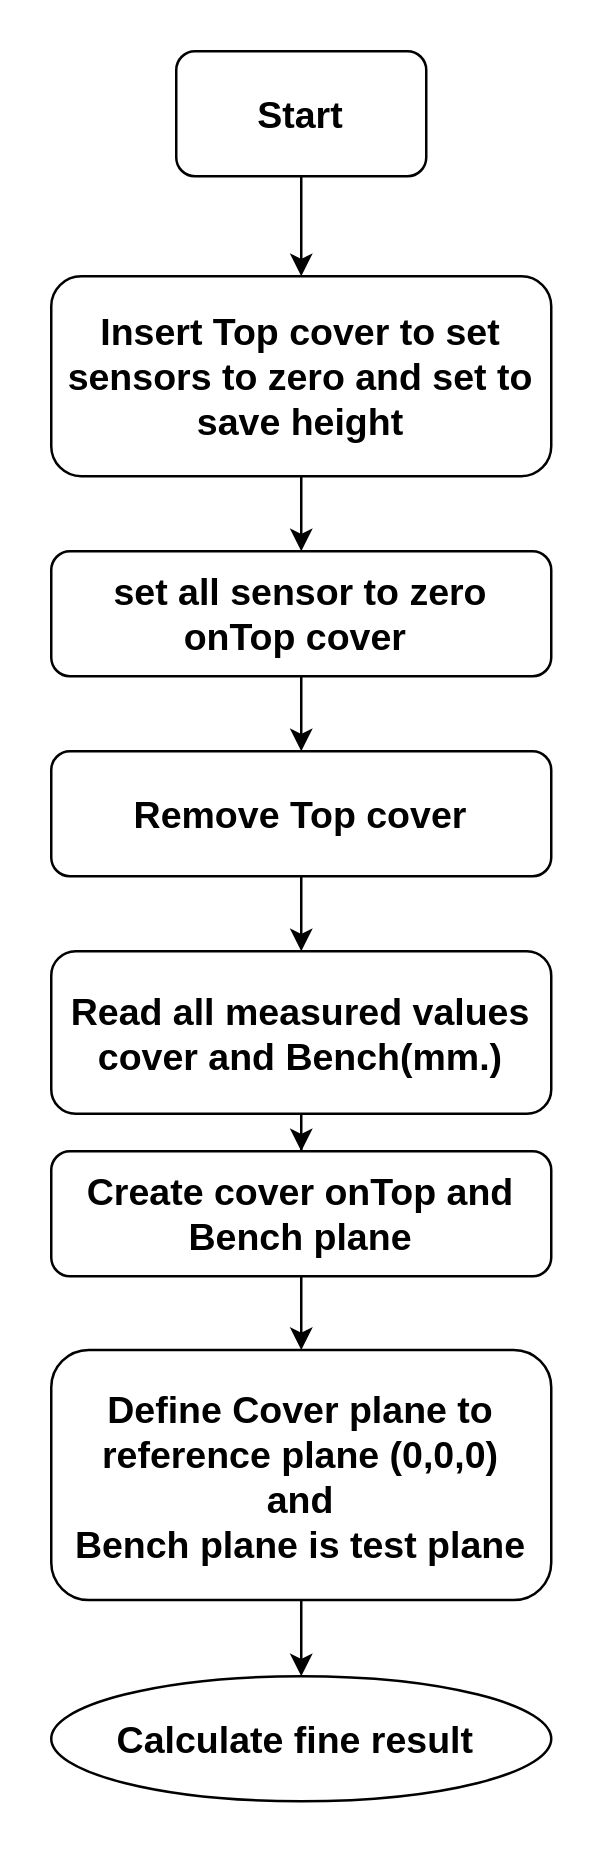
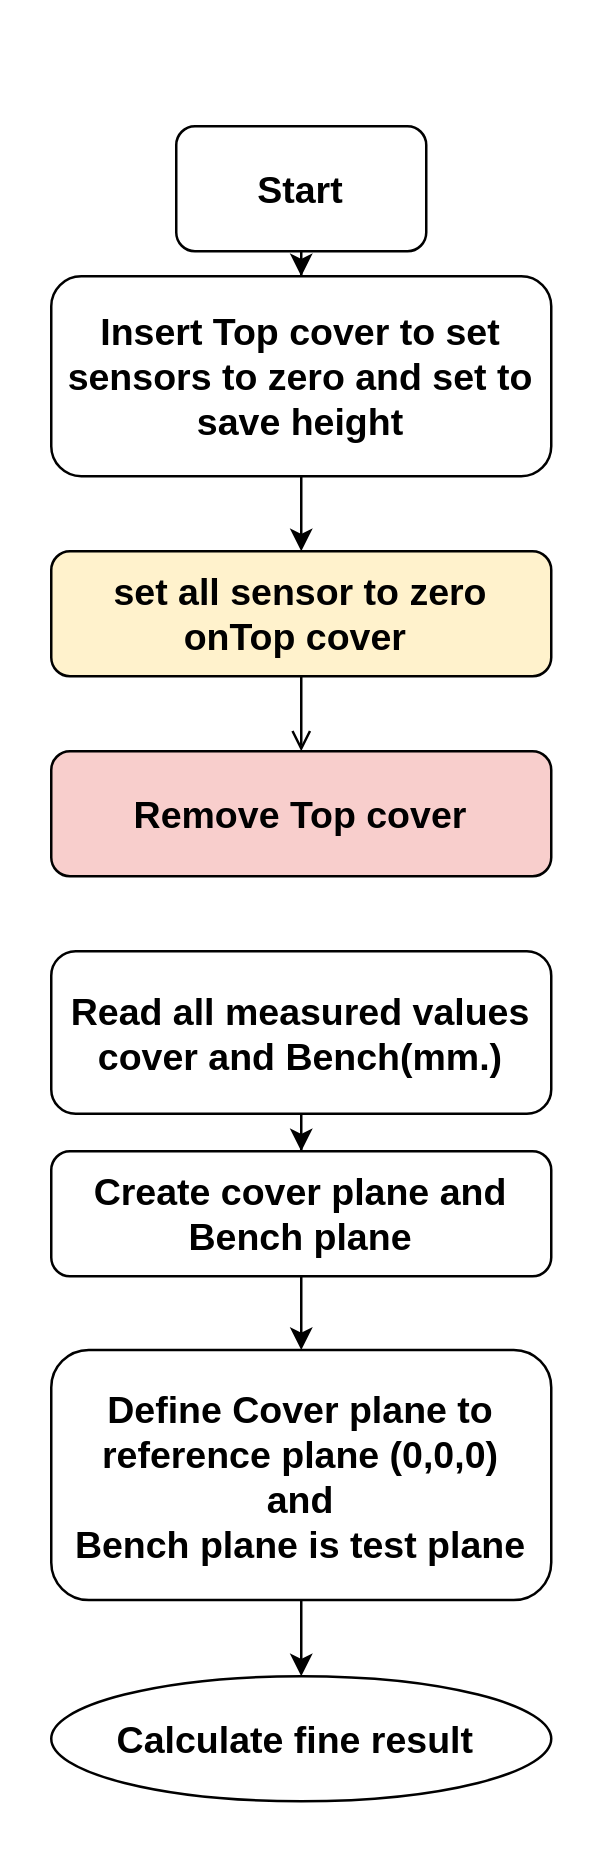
node "Start": moved (301, 114) -> (301, 189)
node "set all sensor to zero onTop cover": fillcolor #ffffff -> #fff2cc
edge "set all sensor to zero onTop cover" -> "Remove Top cover": arrowhead classic -> open
node "Remove Top cover": fillcolor #ffffff -> #f8cecc
edge "Remove Top cover" -> "Read all measured values cover and Bench(mm.)": removed
node "Create cover onTop and Bench plane": label "Create cover onTop and Bench plane" -> "Create cover plane and Bench plane"
